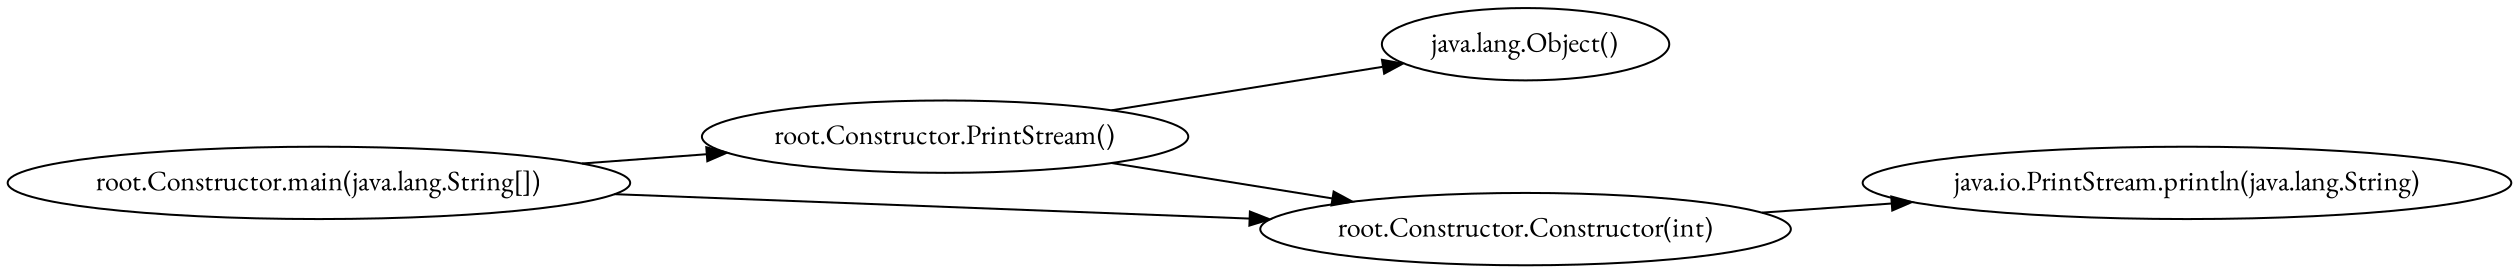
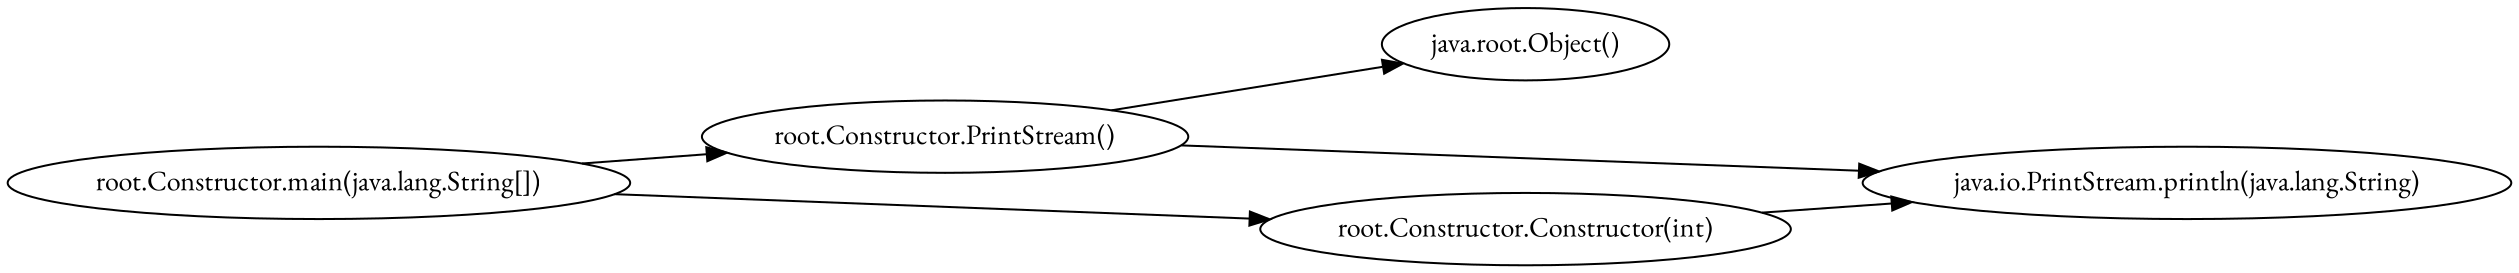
node "java.lang.Object()": label "java.lang.Object()" -> "java.root.Object()"
edge "root.Constructor.PrintStream()" -> "root.Constructor.Constructor(int)": now "root.Constructor.PrintStream()" -> "java.io.PrintStream.println(java.lang.String)"
